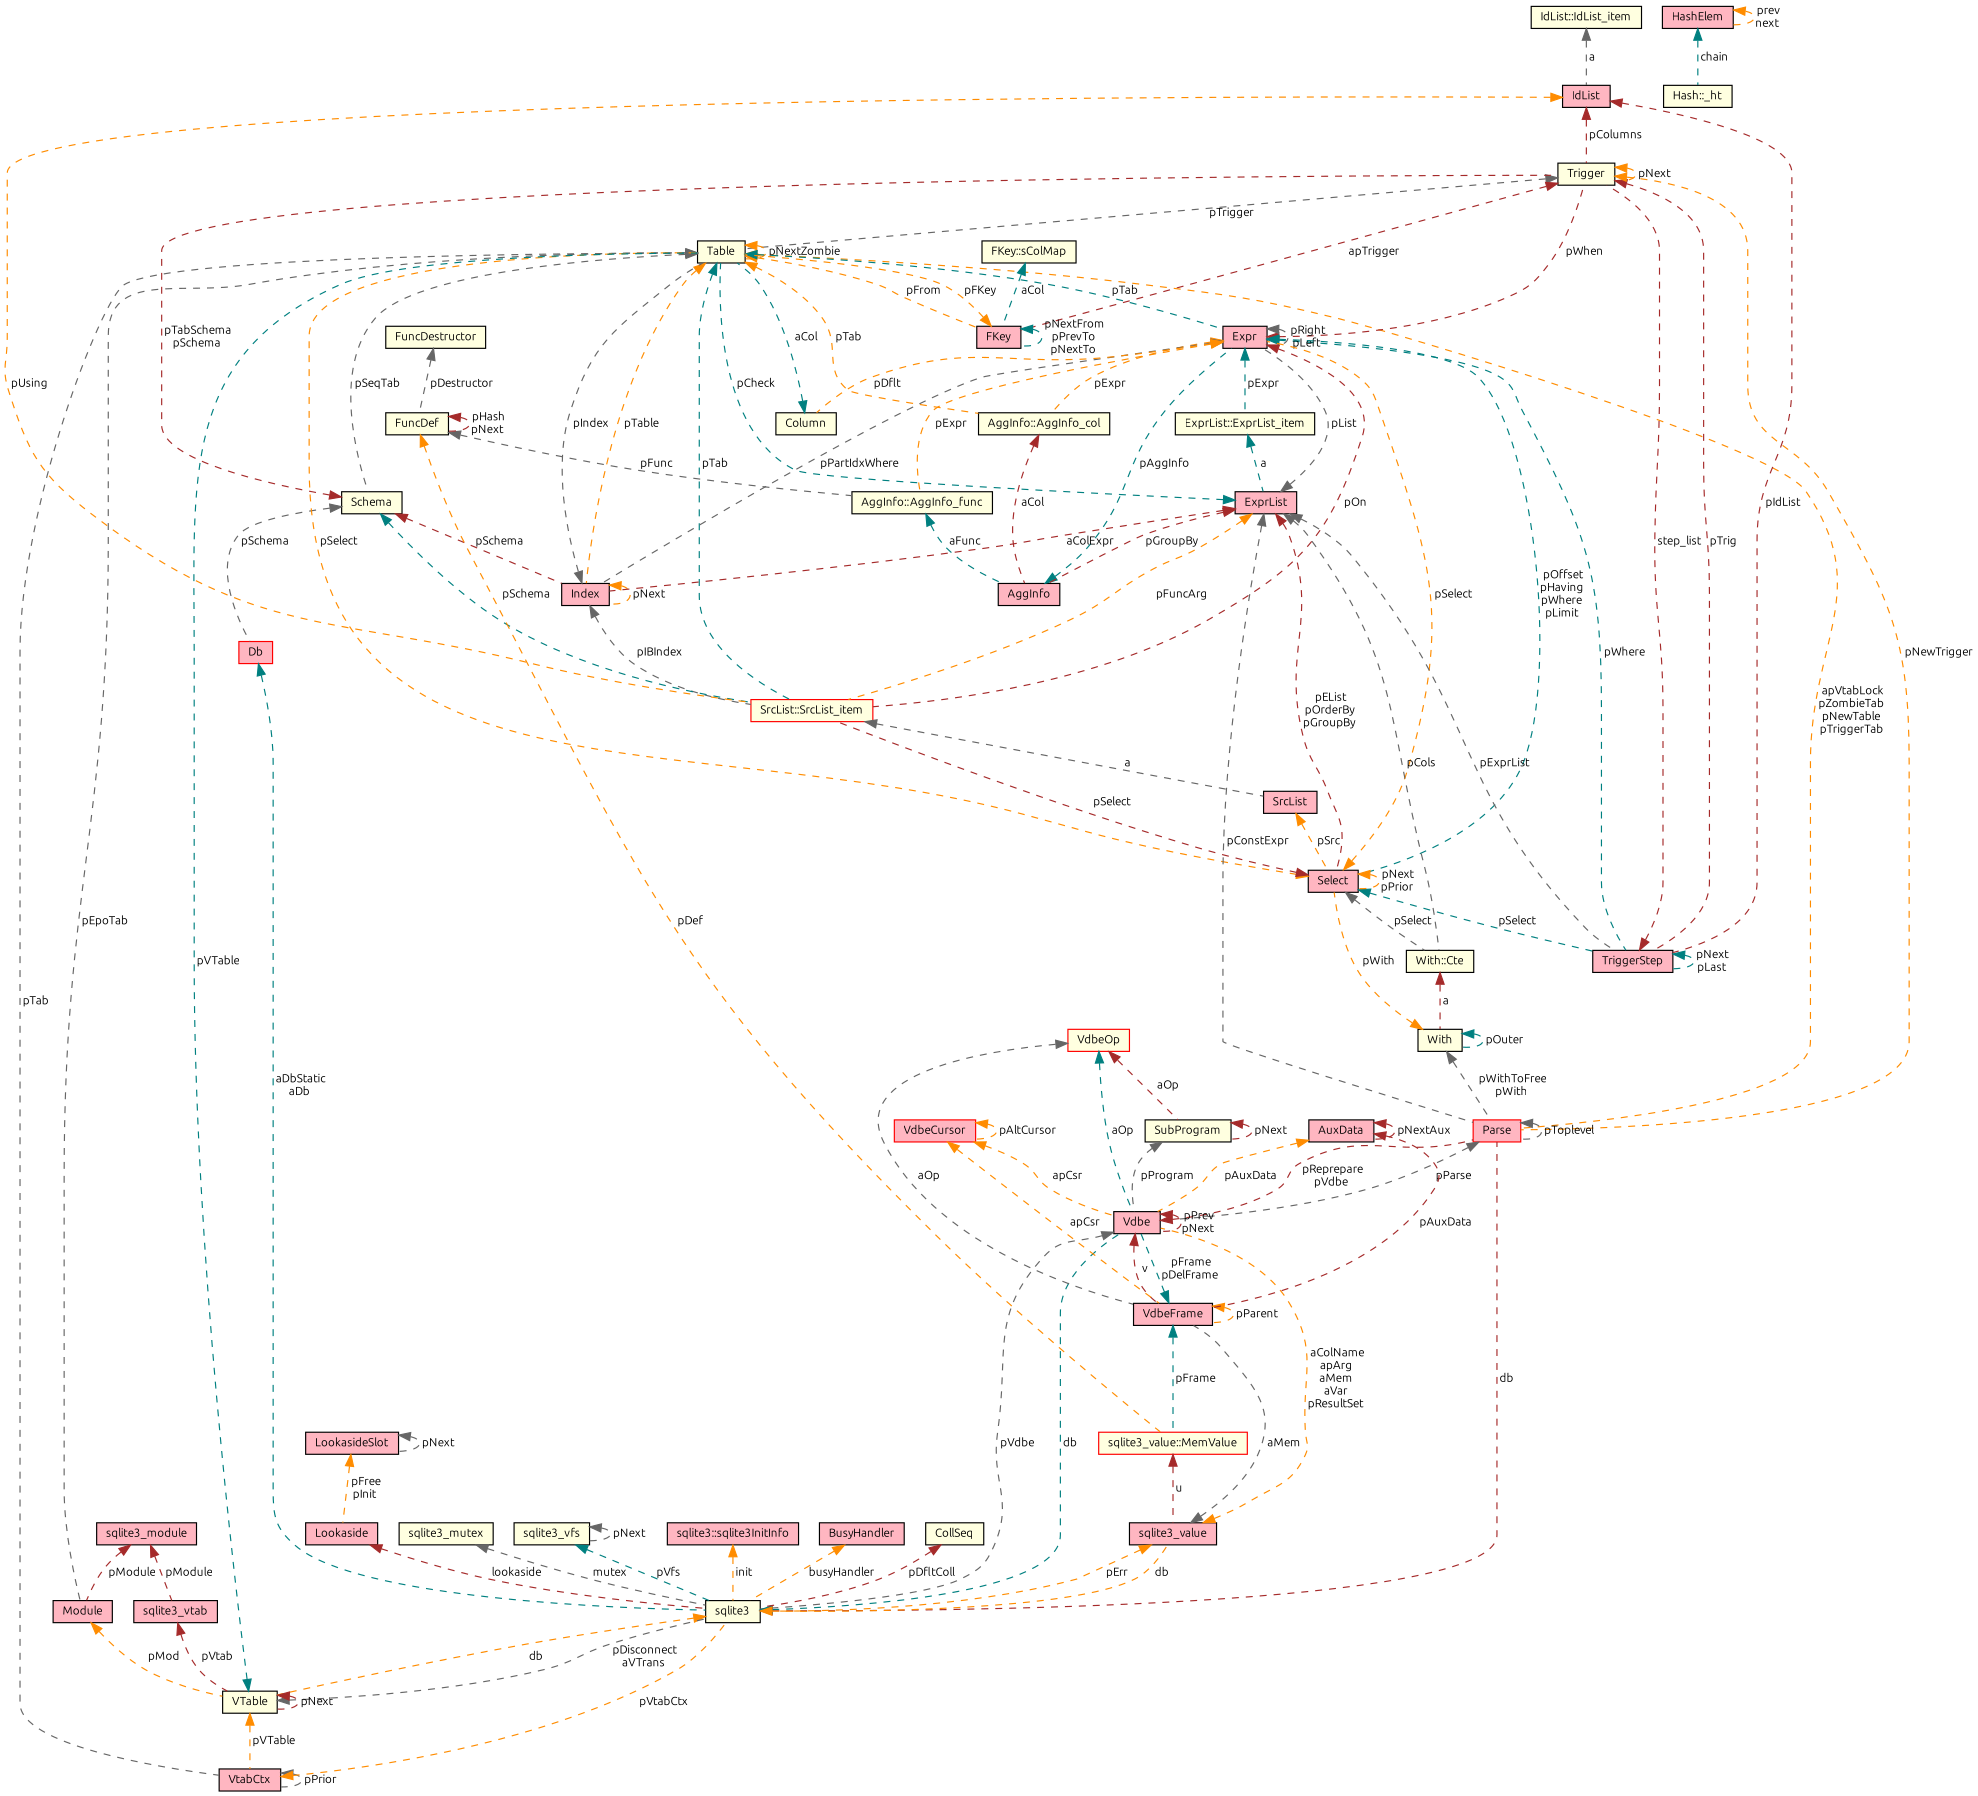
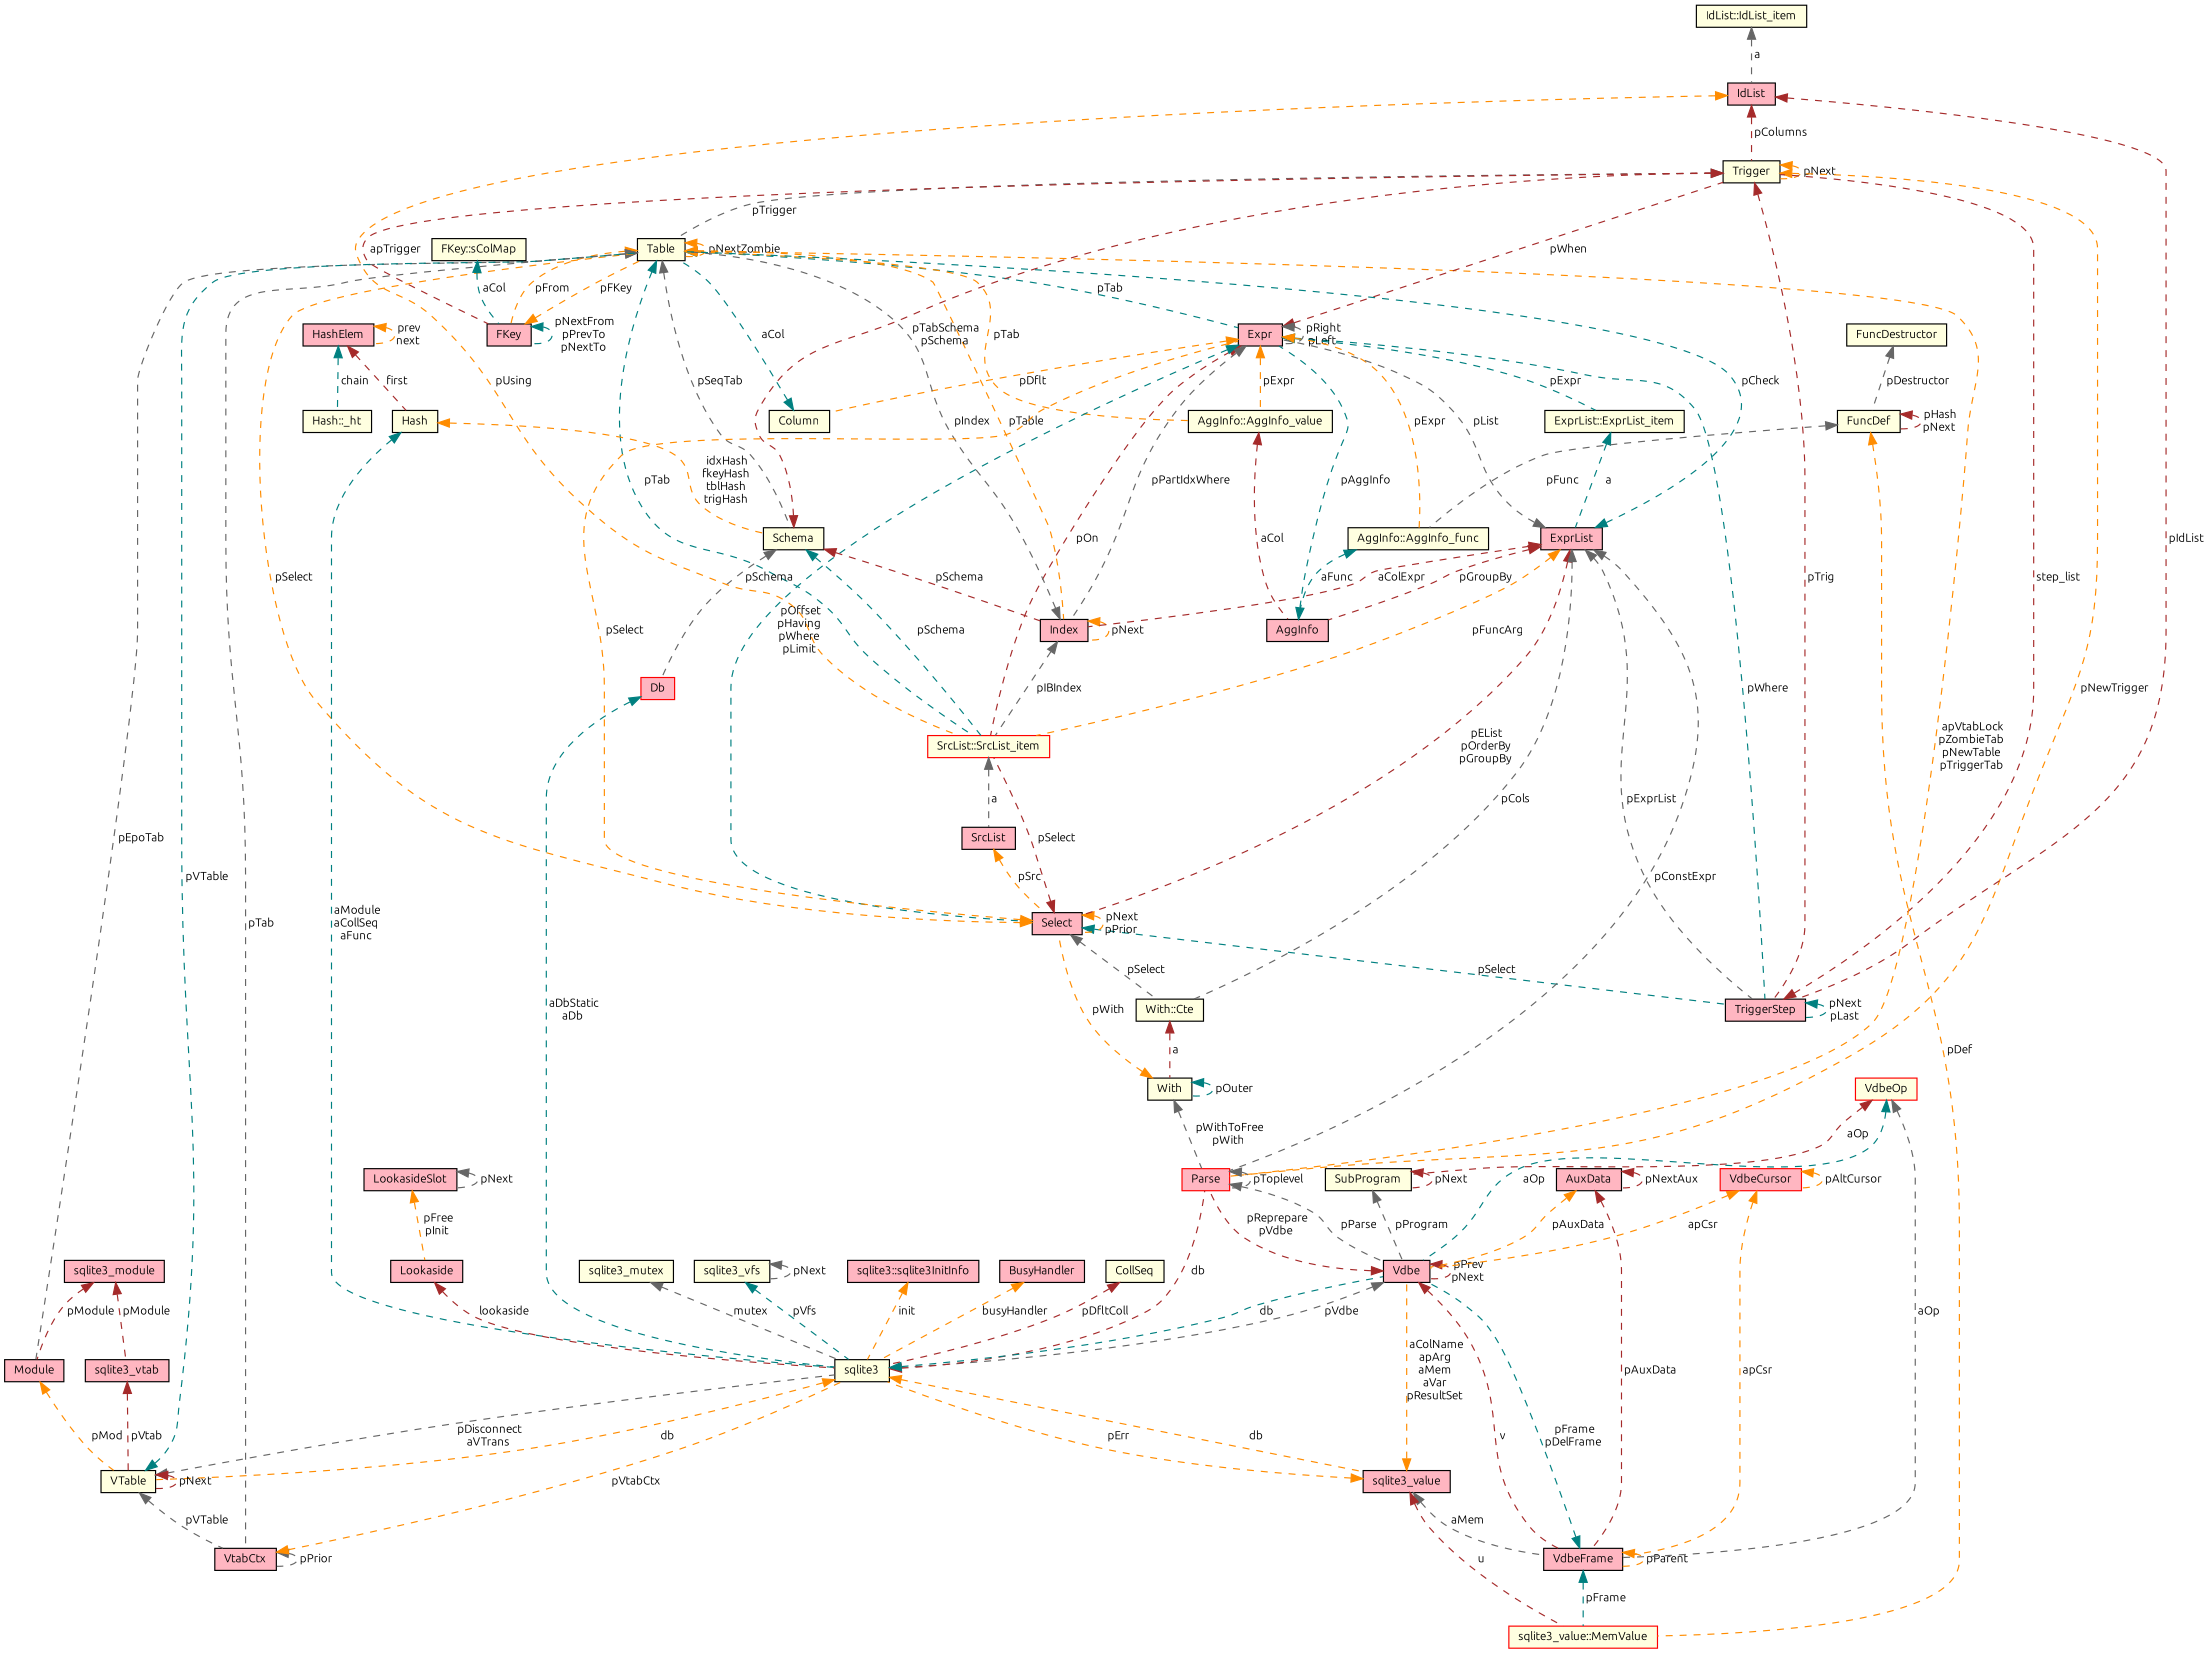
node "Hash": added
node "AggInfo::AggInfo_col": label "AggInfo::AggInfo_col" -> "AggInfo::AggInfo_value"
edge "sqlite3_value" -> "sqlite3_value::MemValue": reversed
edge "VtabCtx" -> "VTable": color darkorange -> gray40
